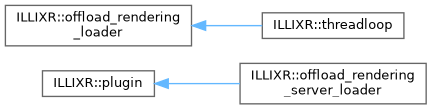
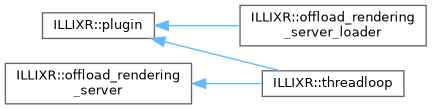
node "ILLIXR::offload_rendering _loader": label "ILLIXR::offload_rendering _loader" -> "ILLIXR::offload_rendering _server"
edge "ILLIXR::threadloop" -> "ILLIXR::plugin": added
